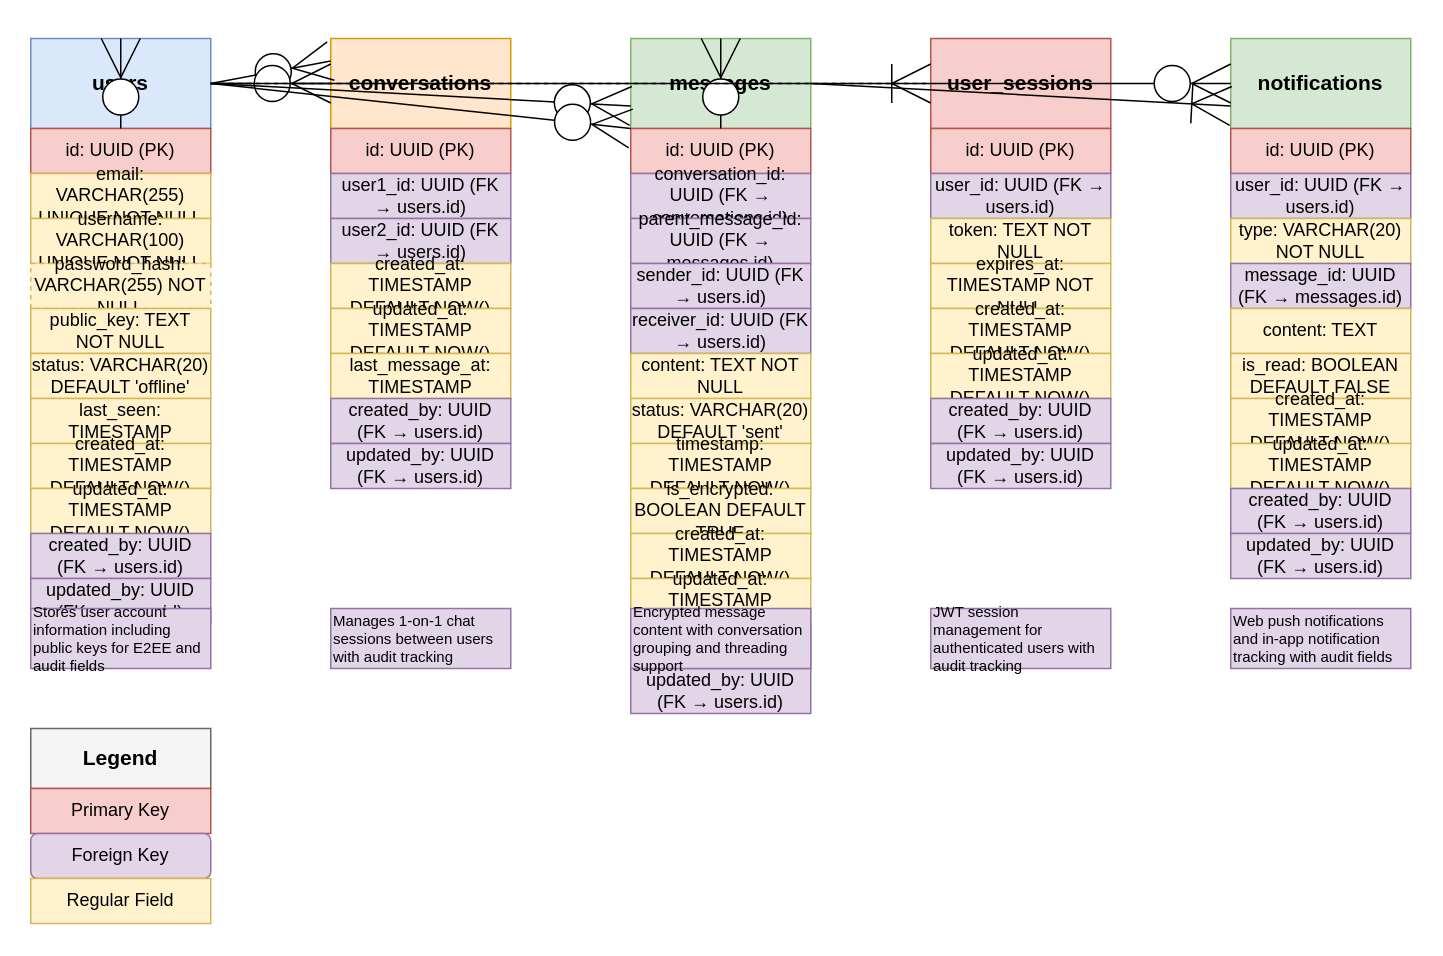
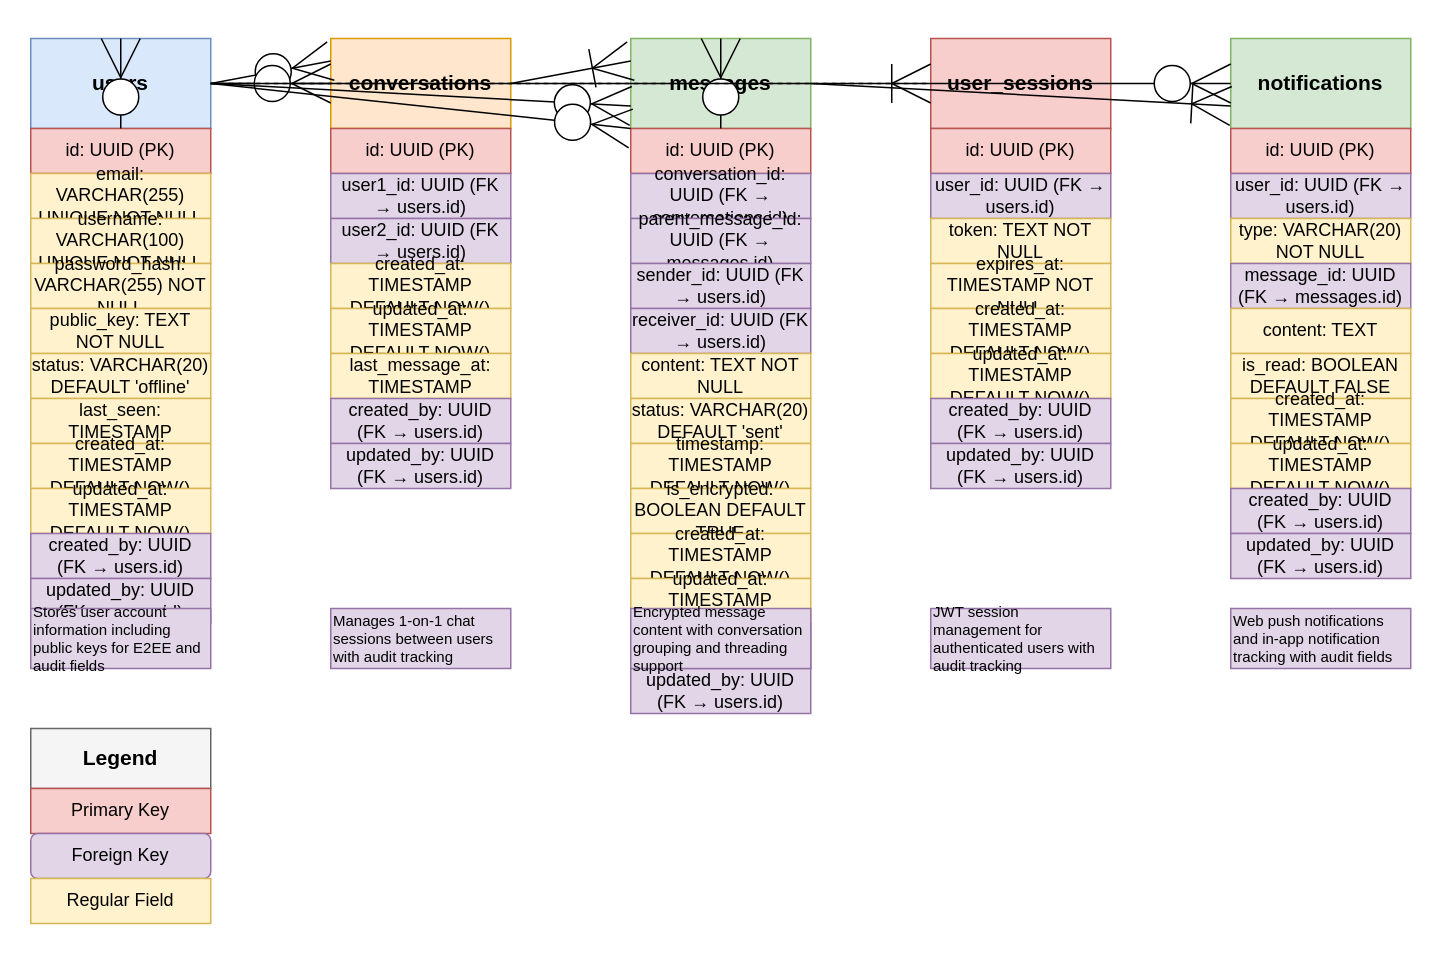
edge "conversations" -> "messages": added
node "password_hash: VARCHAR(255) NOT NULL": style dashed -> solid
